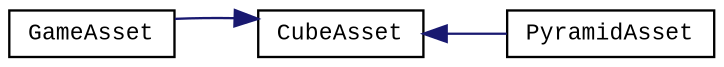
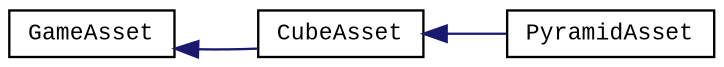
edge "GameAsset" -> "CubeAsset": reversed
